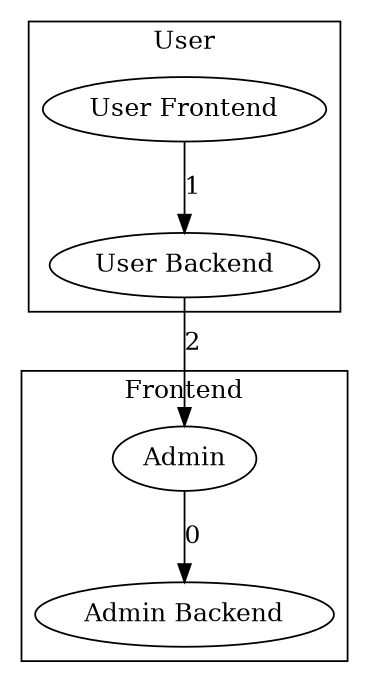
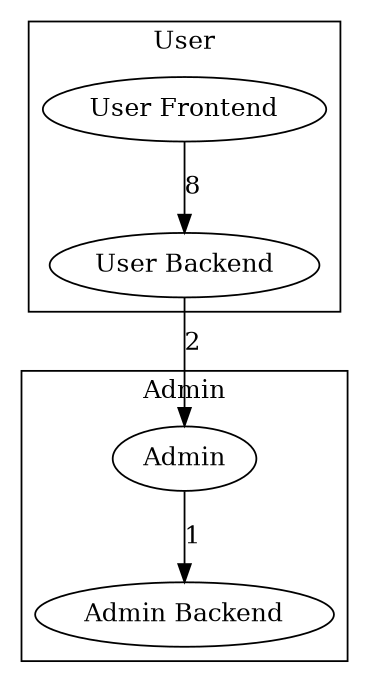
edge "User Frontend" -> "User Backend": label "1" -> "8"
cluster "Frontend": label "Frontend" -> "Admin"
edge "Admin" -> "Admin Backend": label "0" -> "1"
